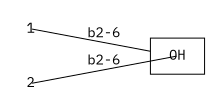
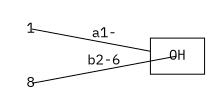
edge "1" -- "OH": label "b2-6" -> "a1-"
node "2": label "2" -> "8"
